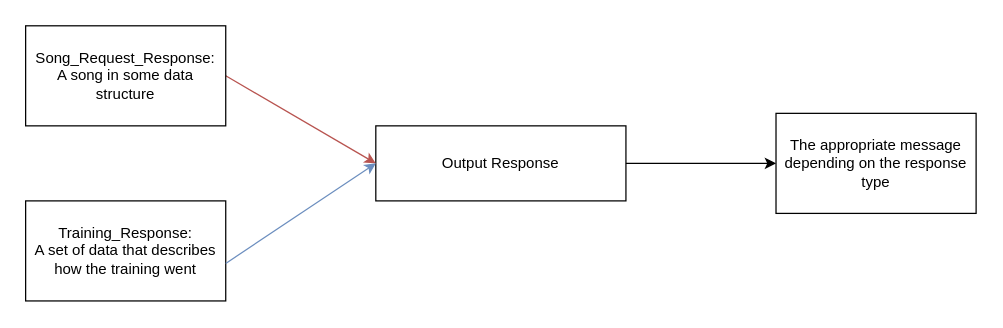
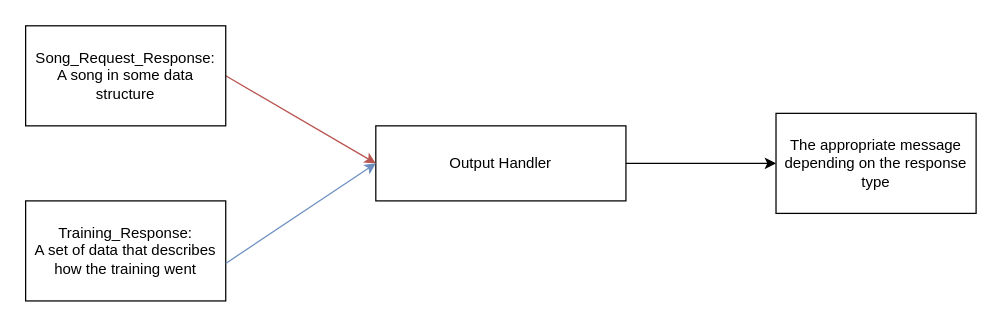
node "Output Response": label "Output Response" -> "Output Handler"
